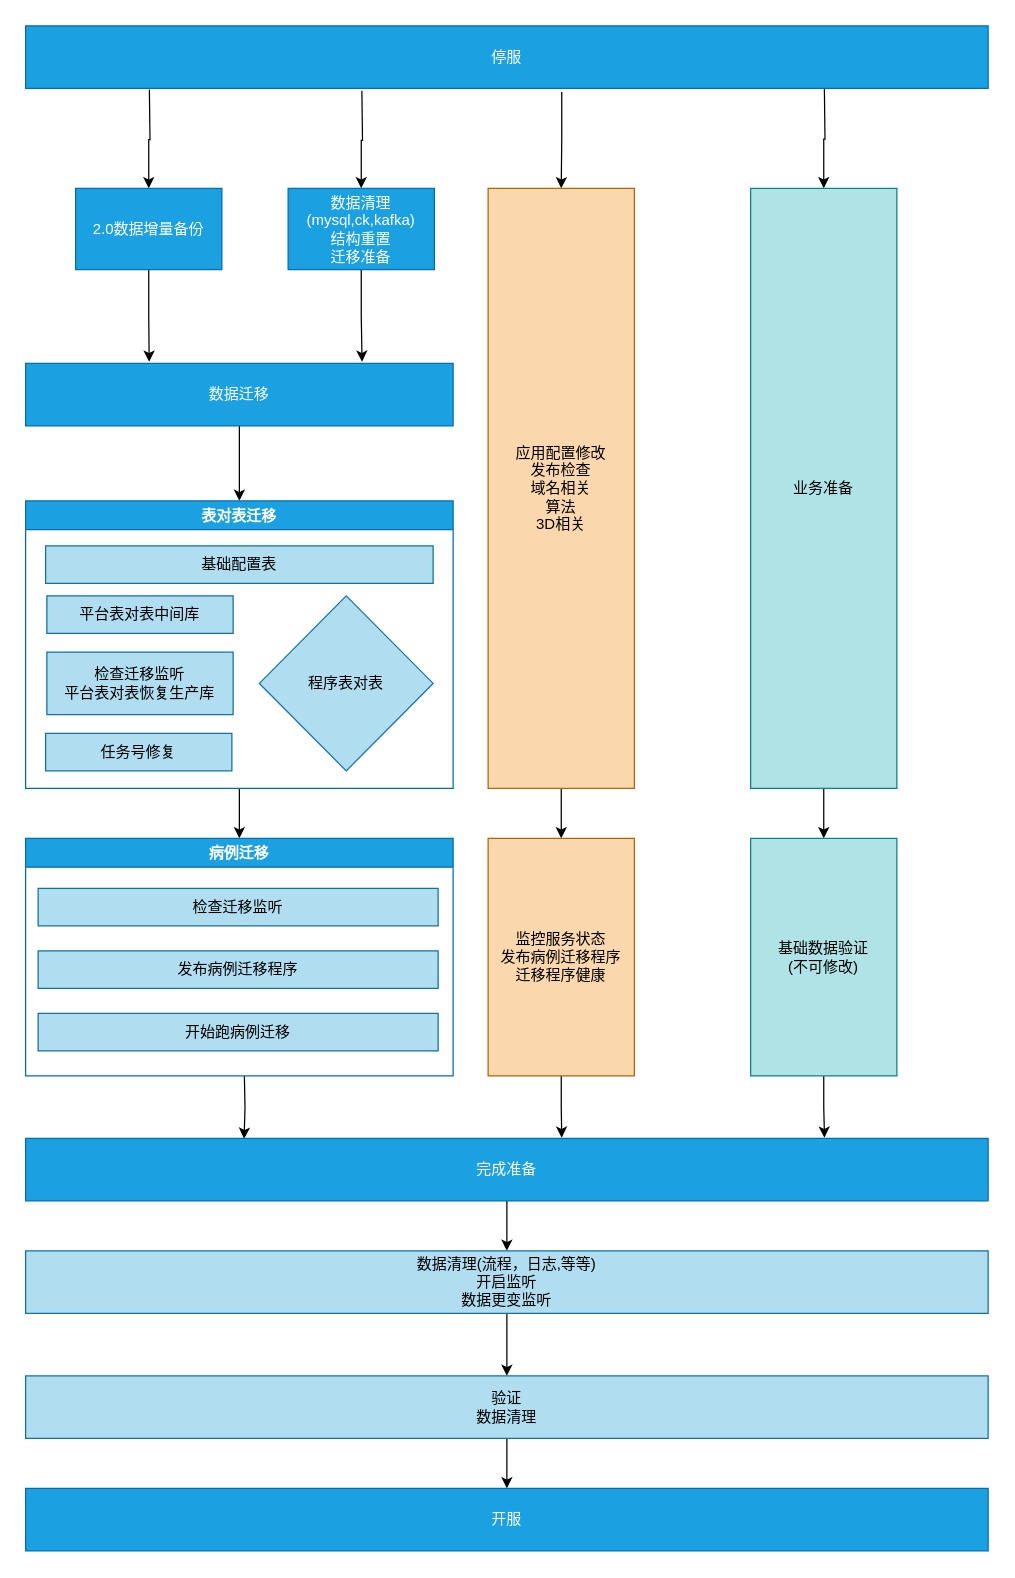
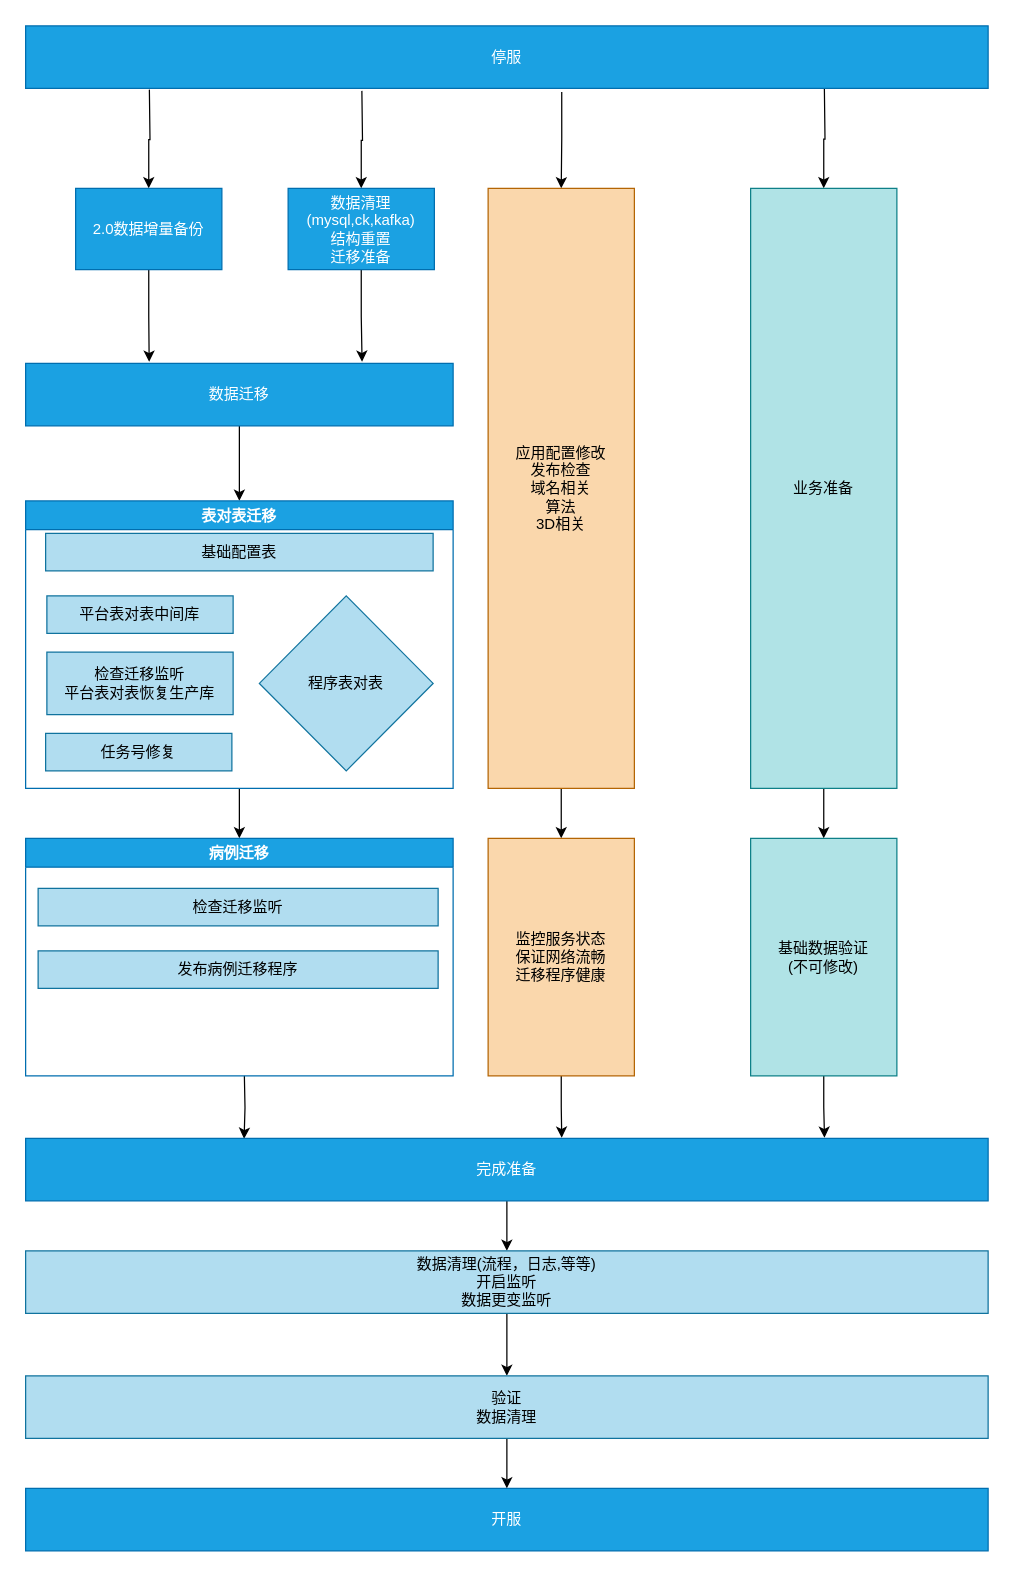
node "基础配置表": moved (239, 564) -> (239, 552)
node "监控服务状态 发布病例迁移程序 迁移程序健康": label "监控服务状态 发布病例迁移程序 迁移程序健康" -> "监控服务状态 保证网络流畅 迁移程序健康"
node "开始跑病例迁移": removed
